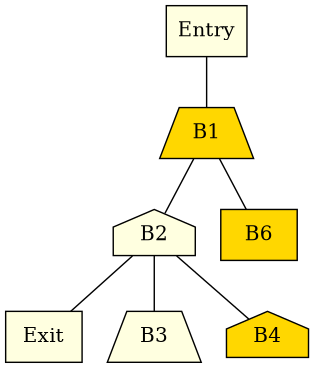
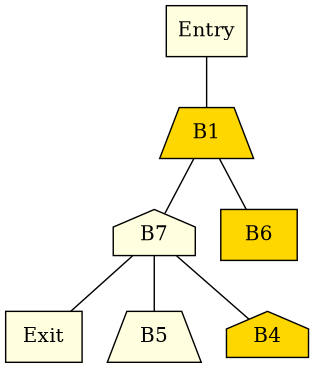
node "B2": label "B2" -> "B7"
node "B3": label "B3" -> "B5"
